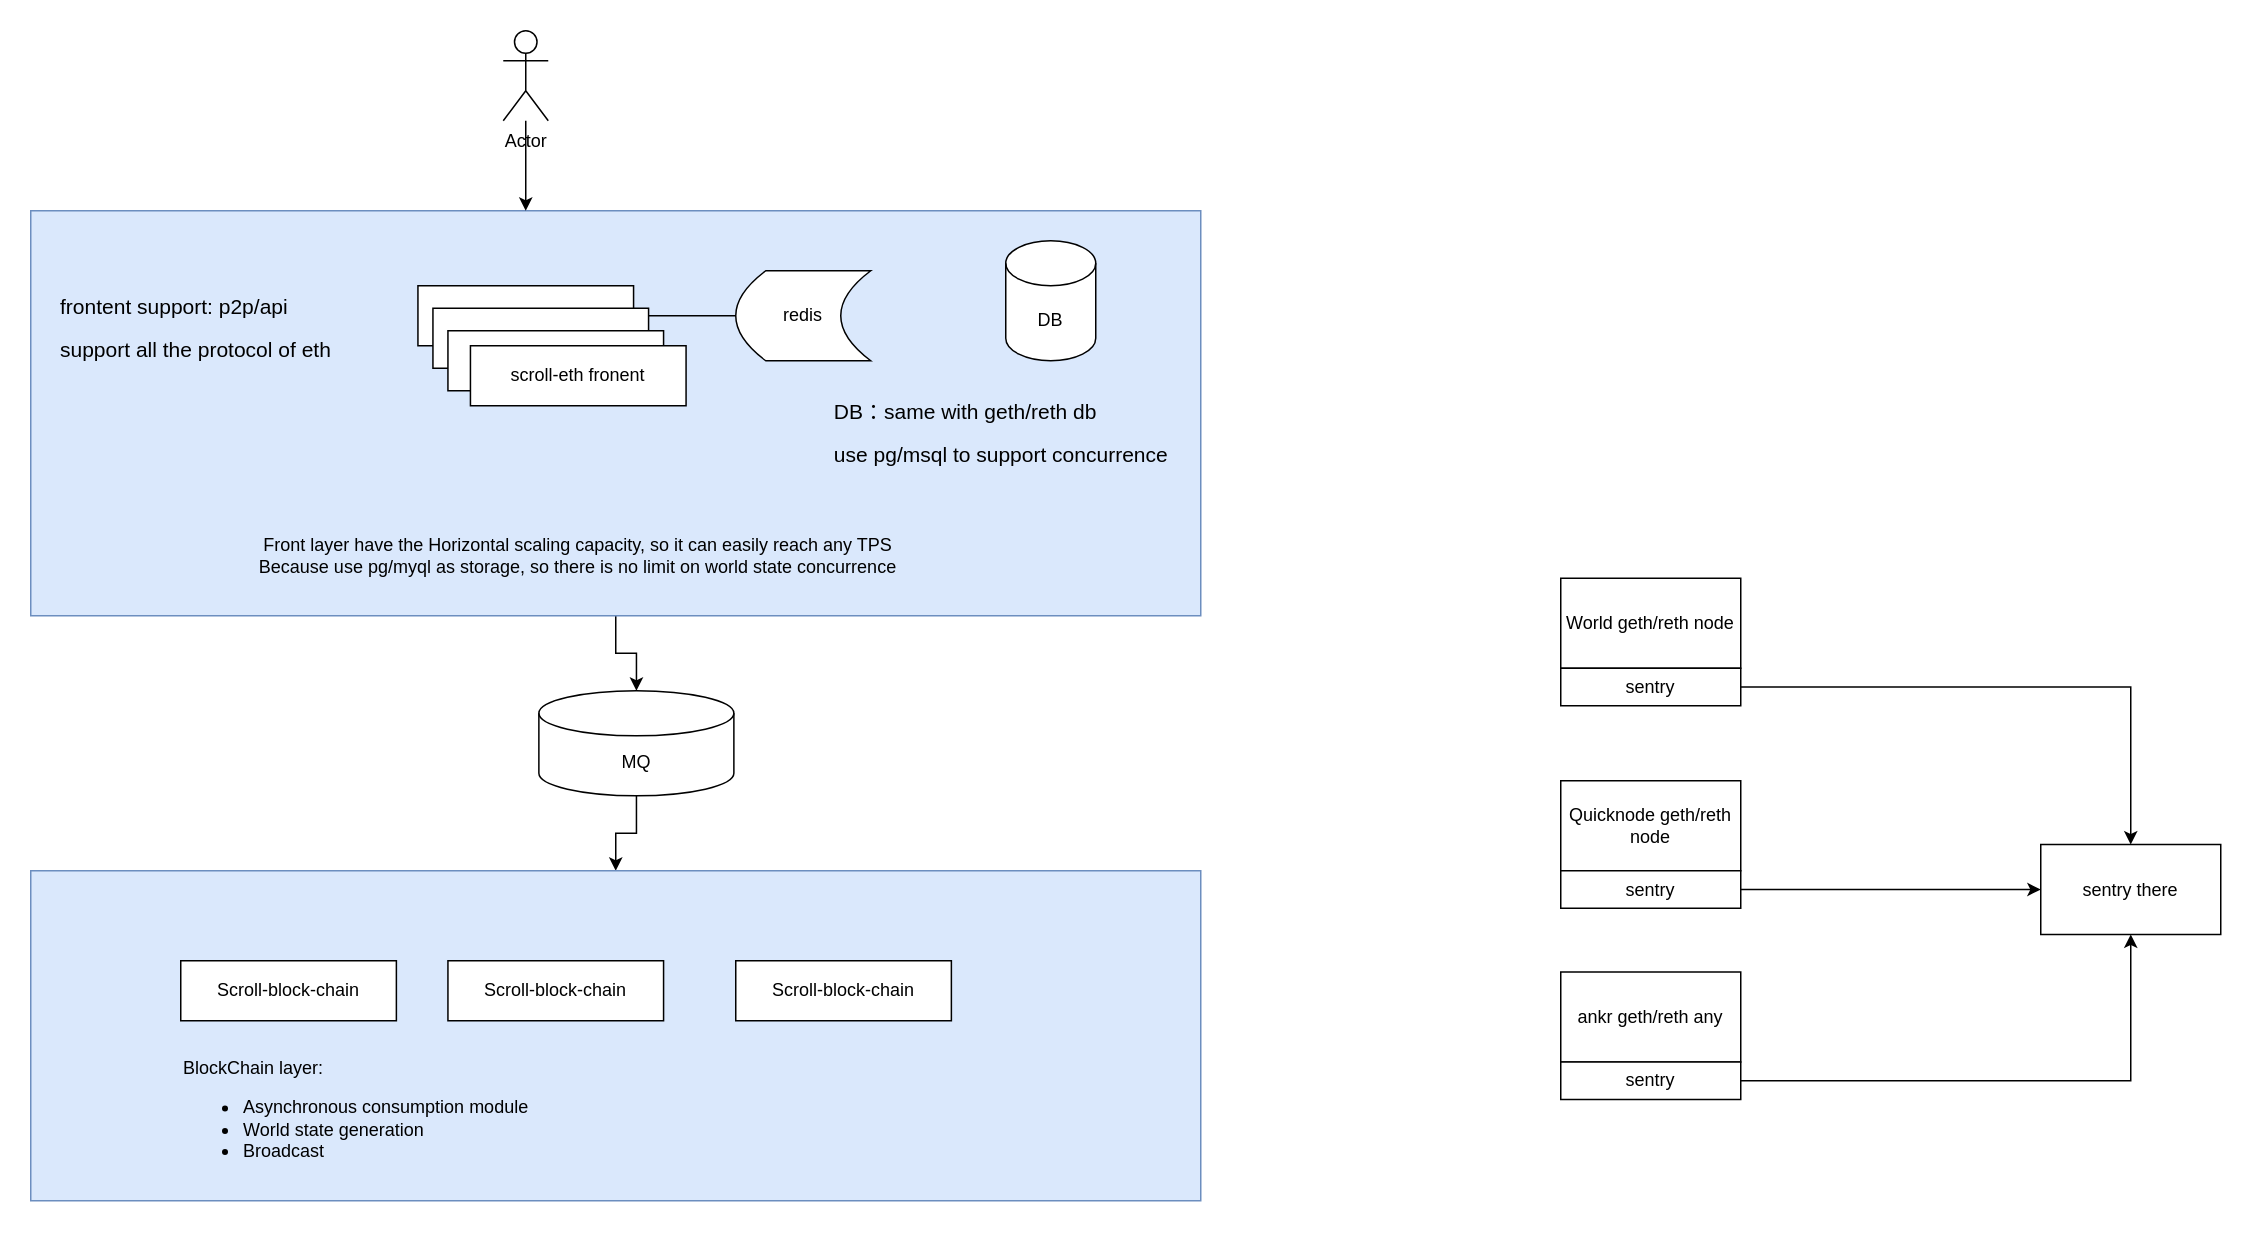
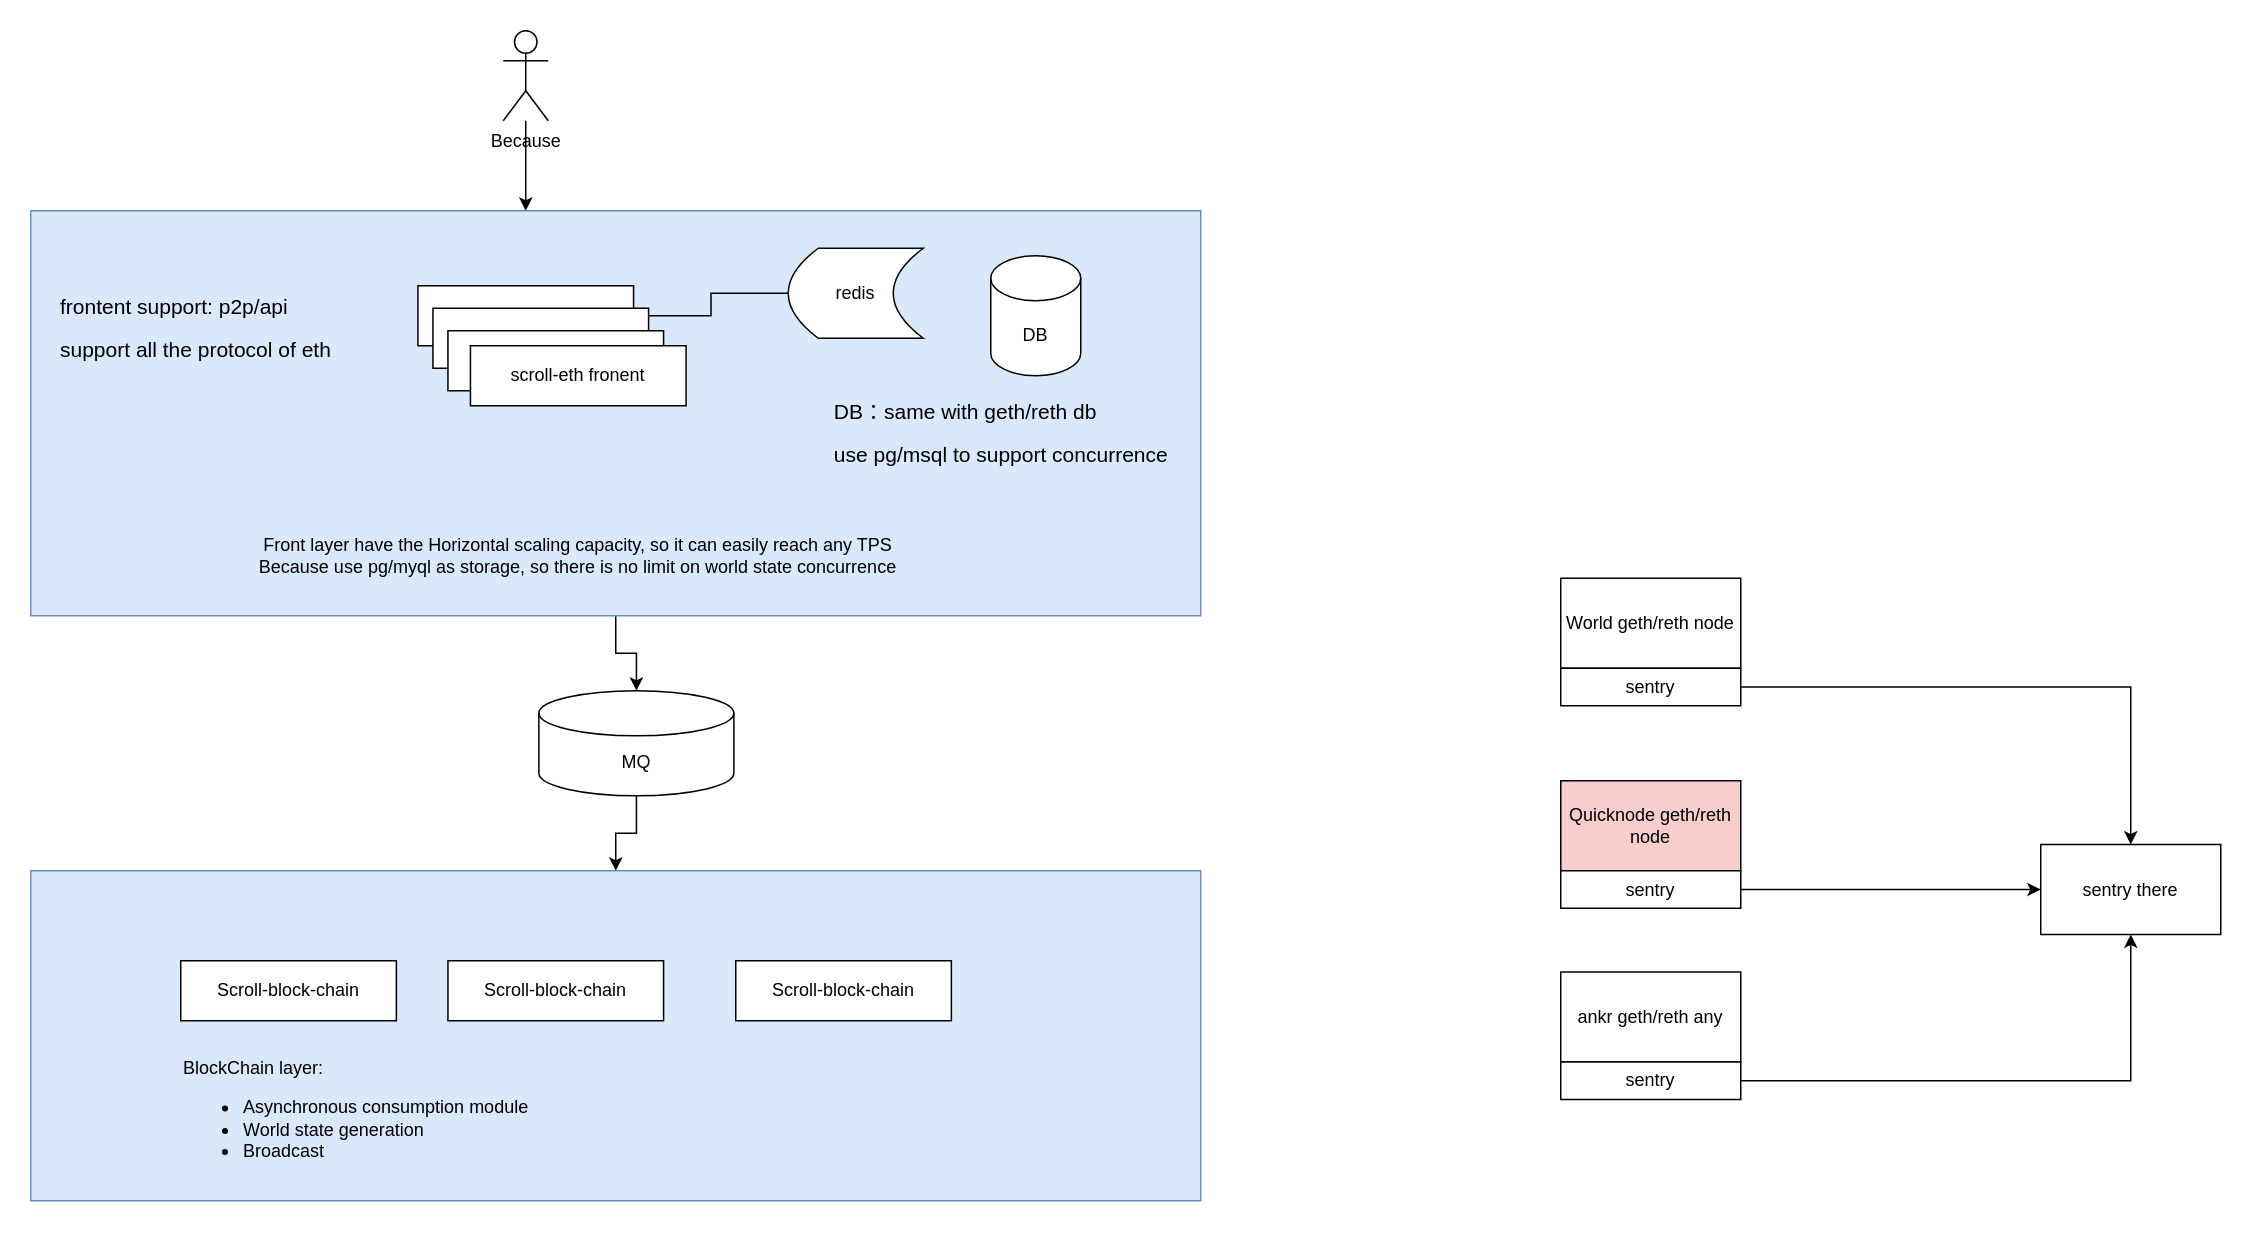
node "Actor": label "Actor" -> "Because"
node "DB": moved (1051, 301) -> (1036, 316)
node "redis": moved (803, 316) -> (856, 293)
node "Quicknode geth/reth node": fillcolor #ffffff -> #f8cecc
